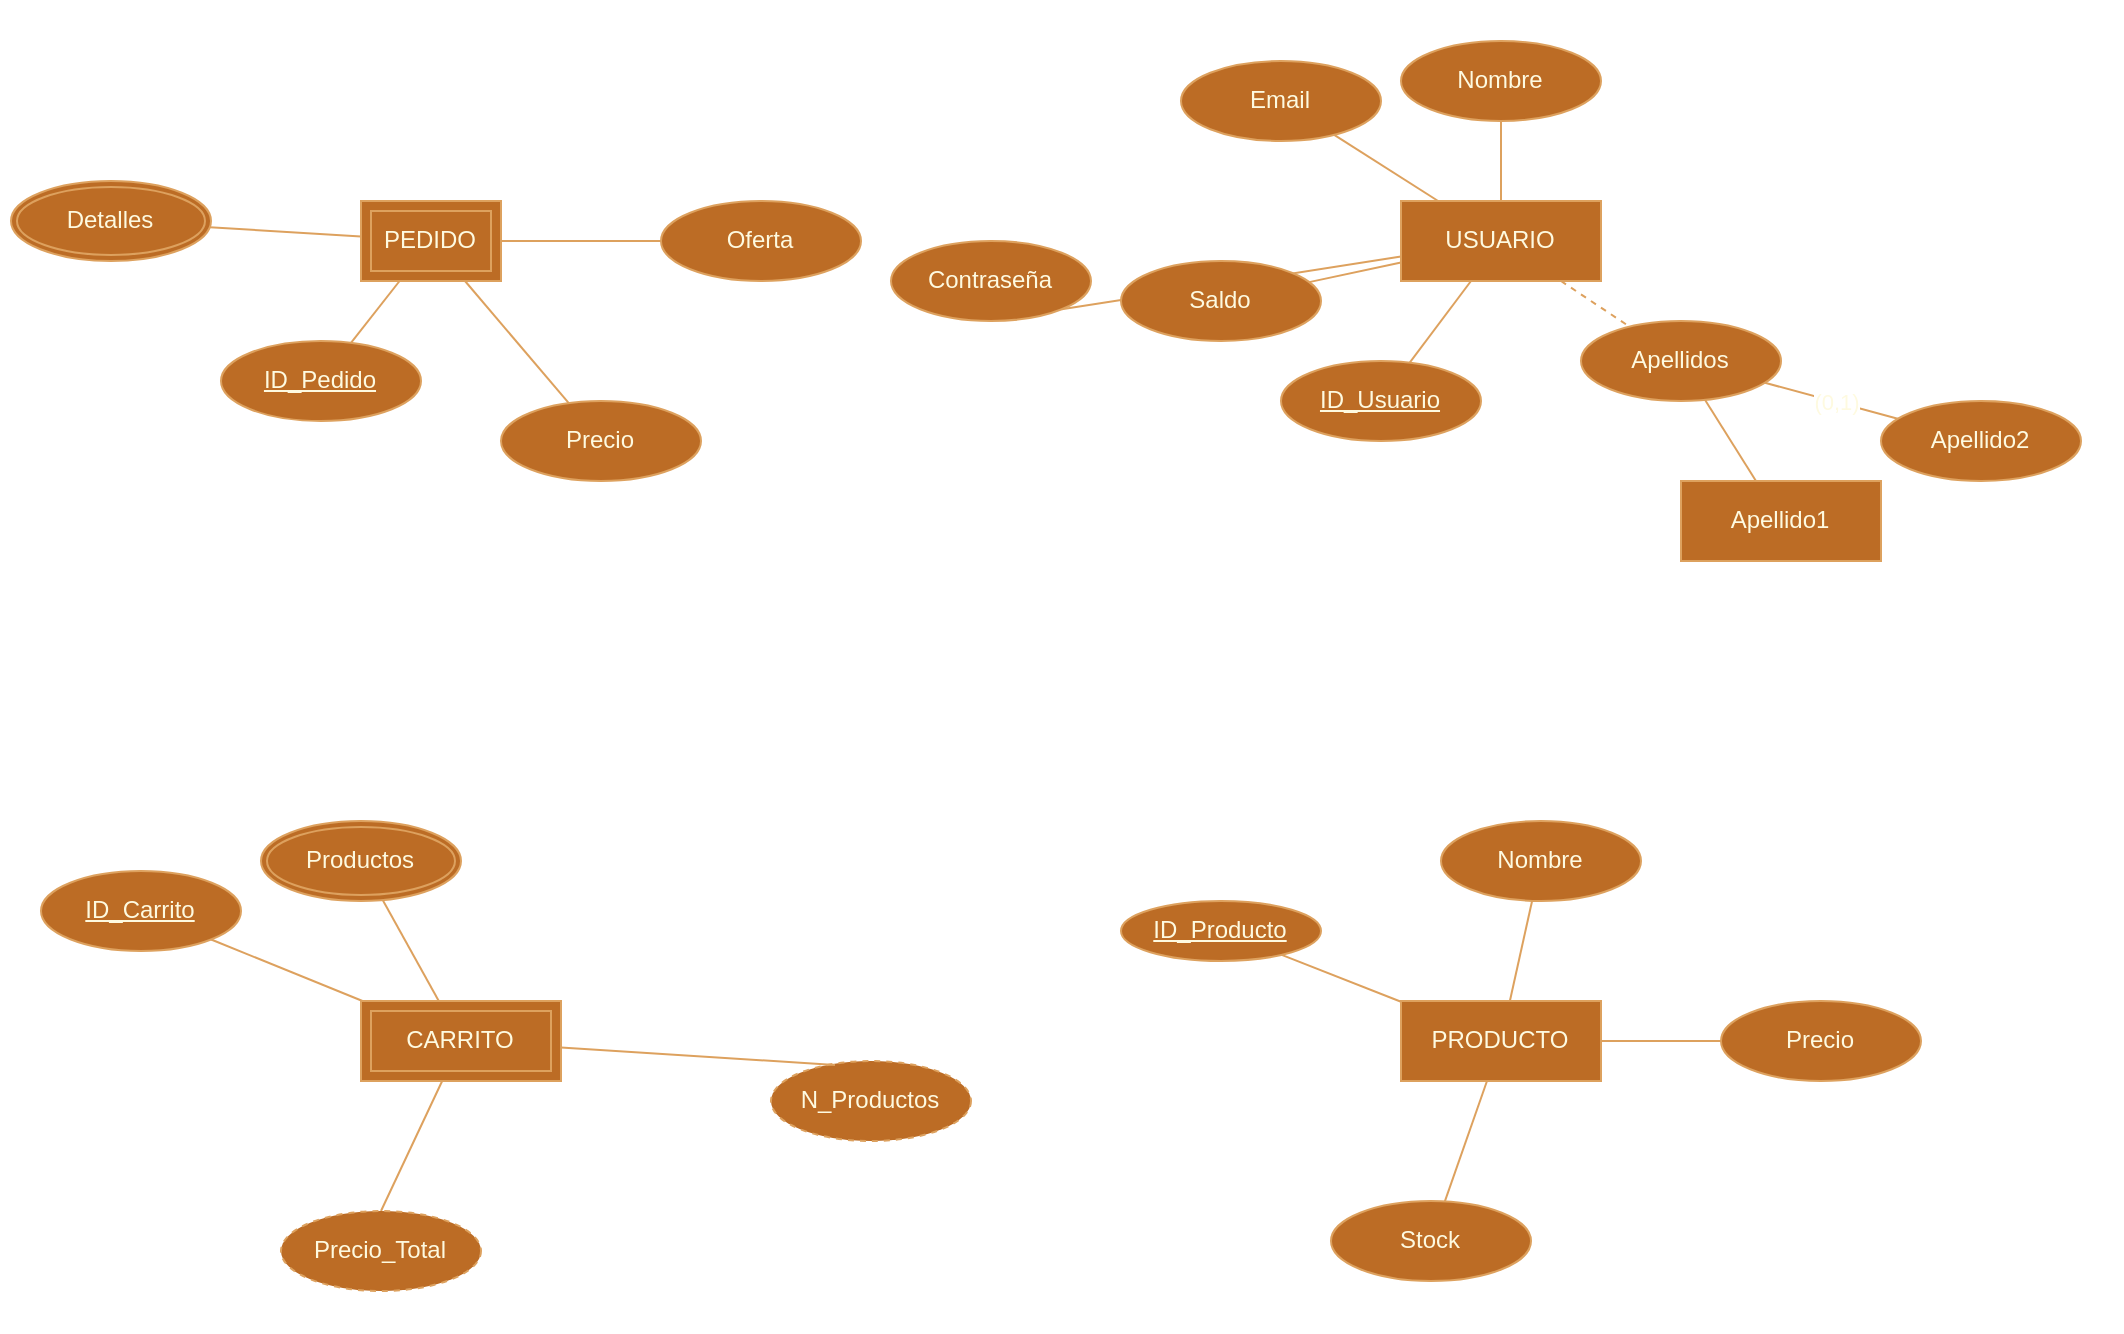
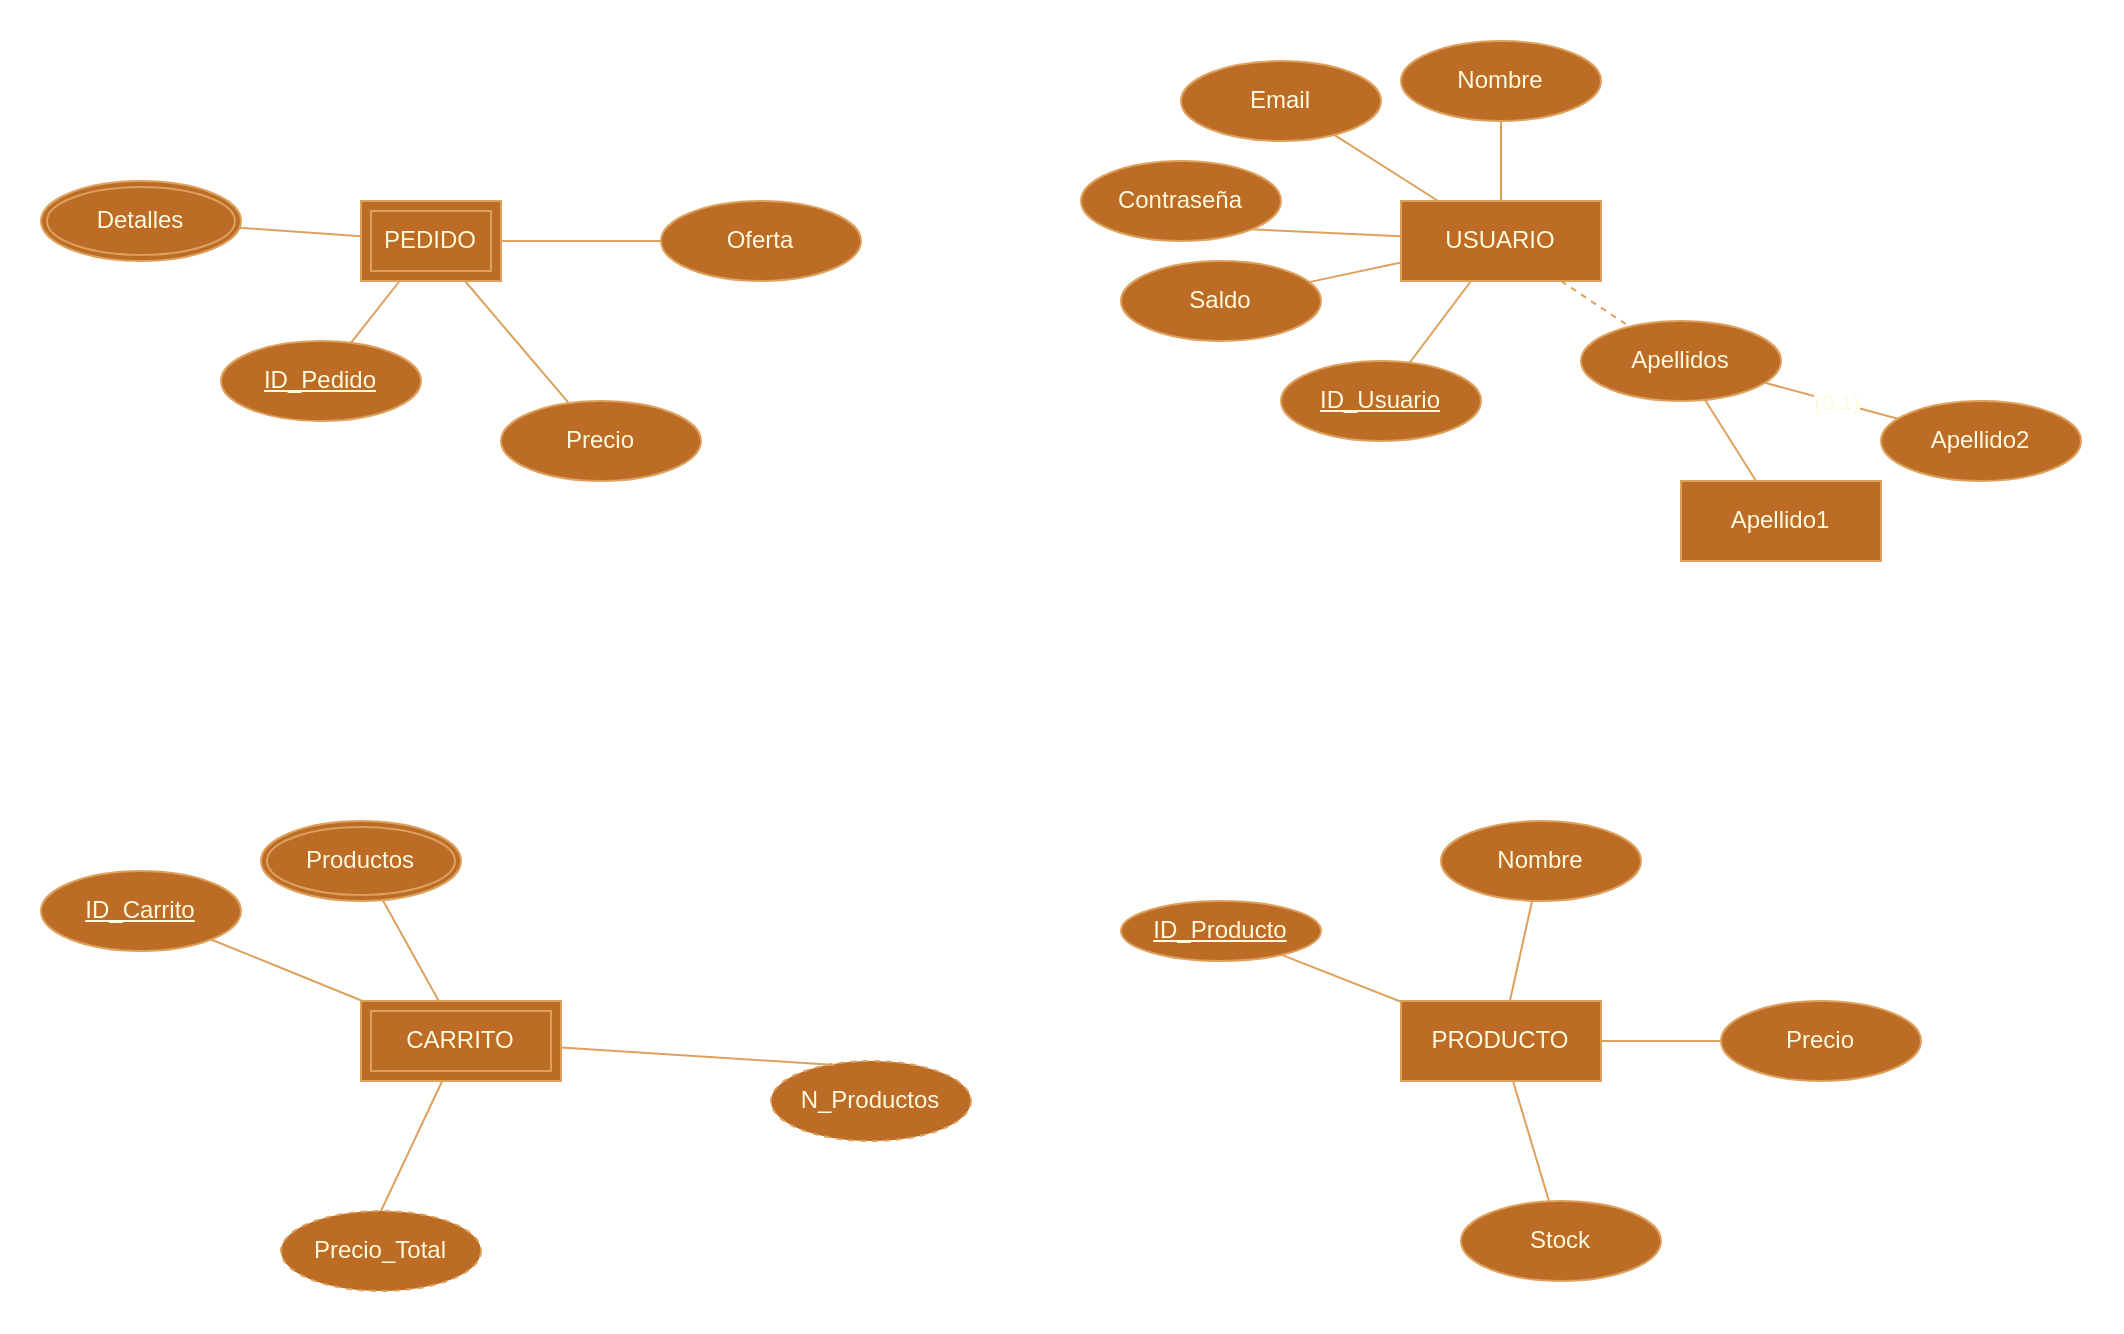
node "Detalles": moved (111, 221) -> (141, 221)
node "Contraseña": moved (991, 281) -> (1181, 201)
node "Stock": moved (1431, 1241) -> (1561, 1241)
